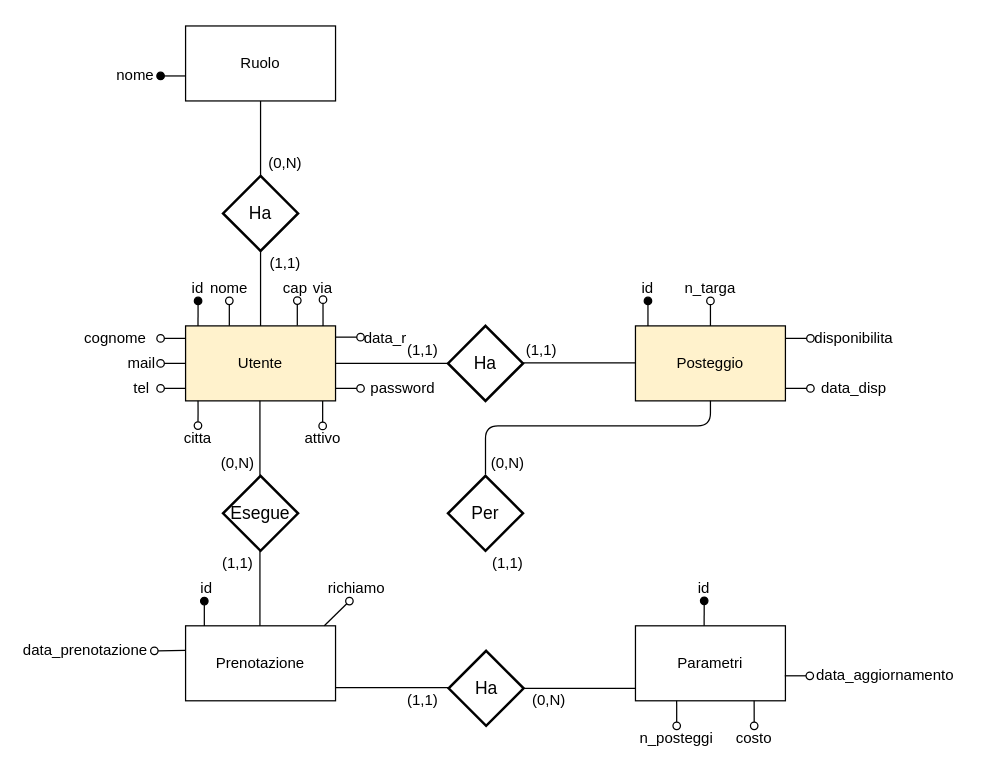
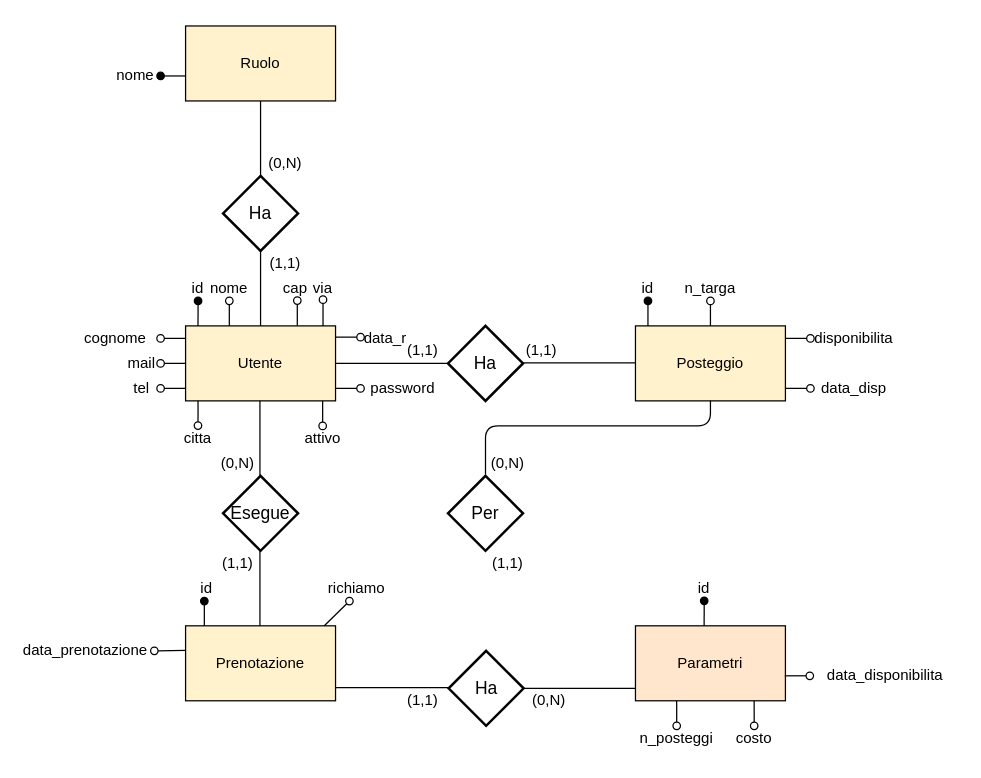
node "Ruolo": fillcolor #ffffff -> #fff2cc
node "Prenotazione": fillcolor #ffffff -> #fff2cc
node "Parametri": fillcolor #ffffff -> #ffe6cc
node "data_aggiornamento": label "data_aggiornamento" -> "data_disponibilita"
